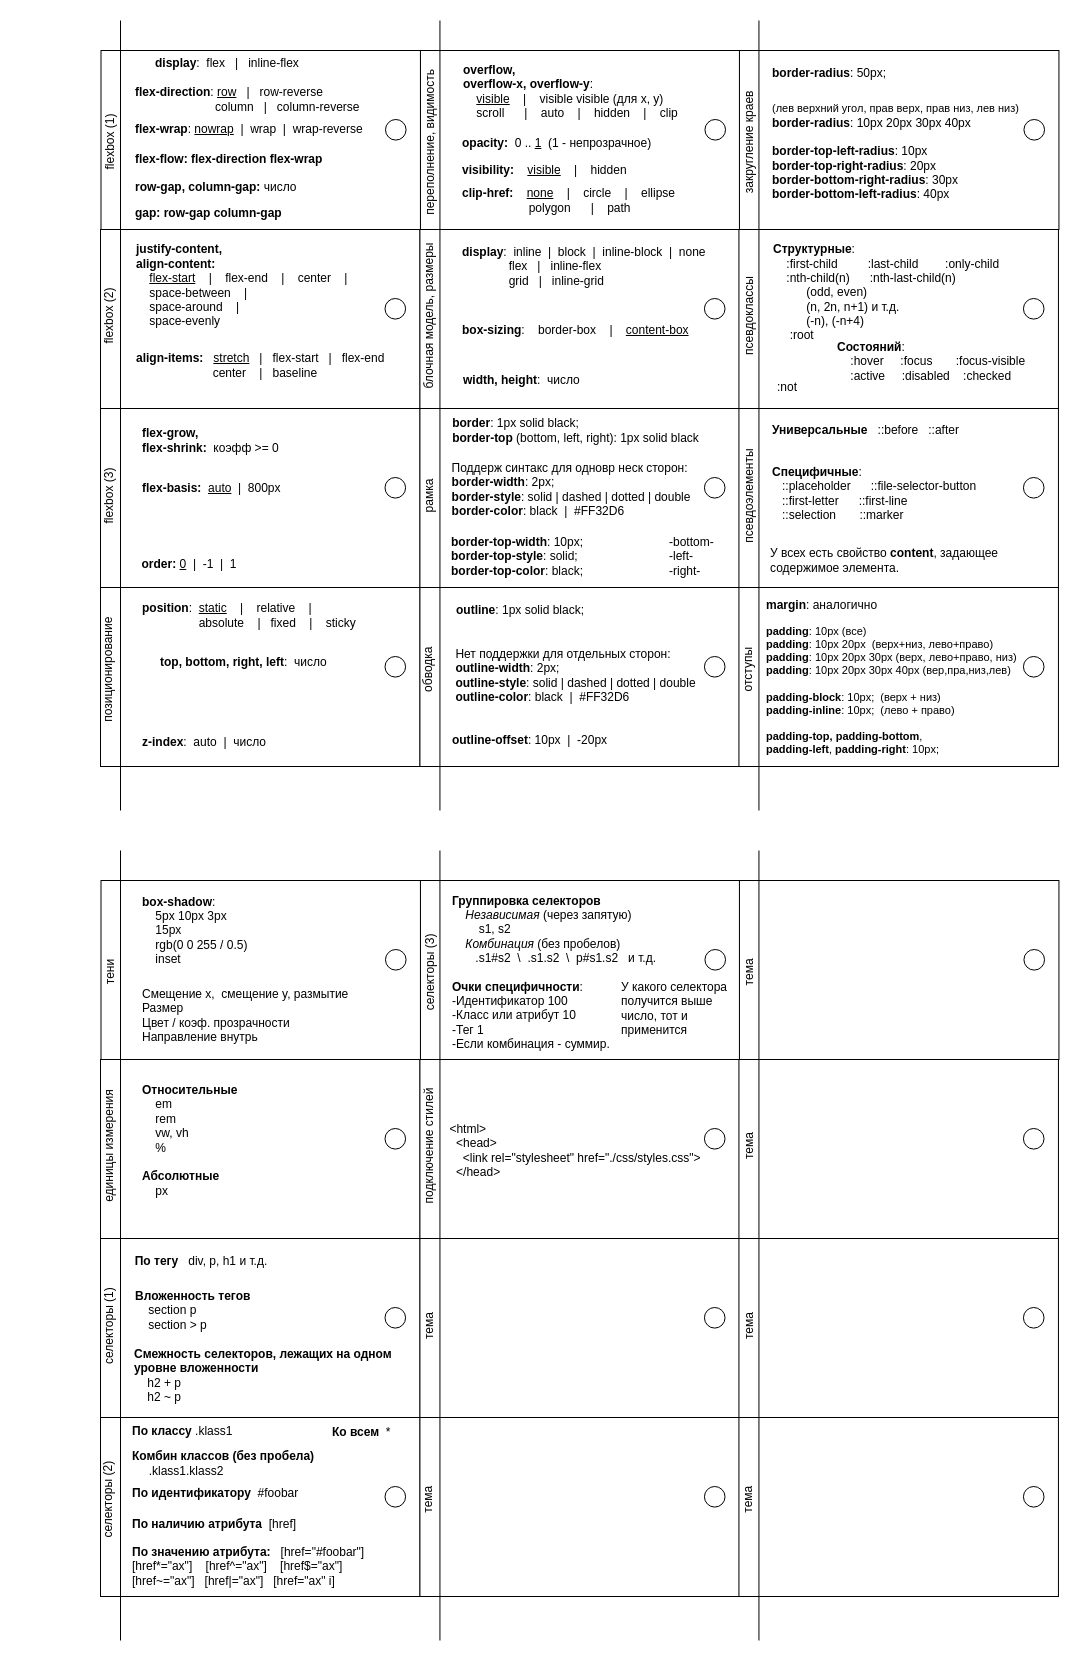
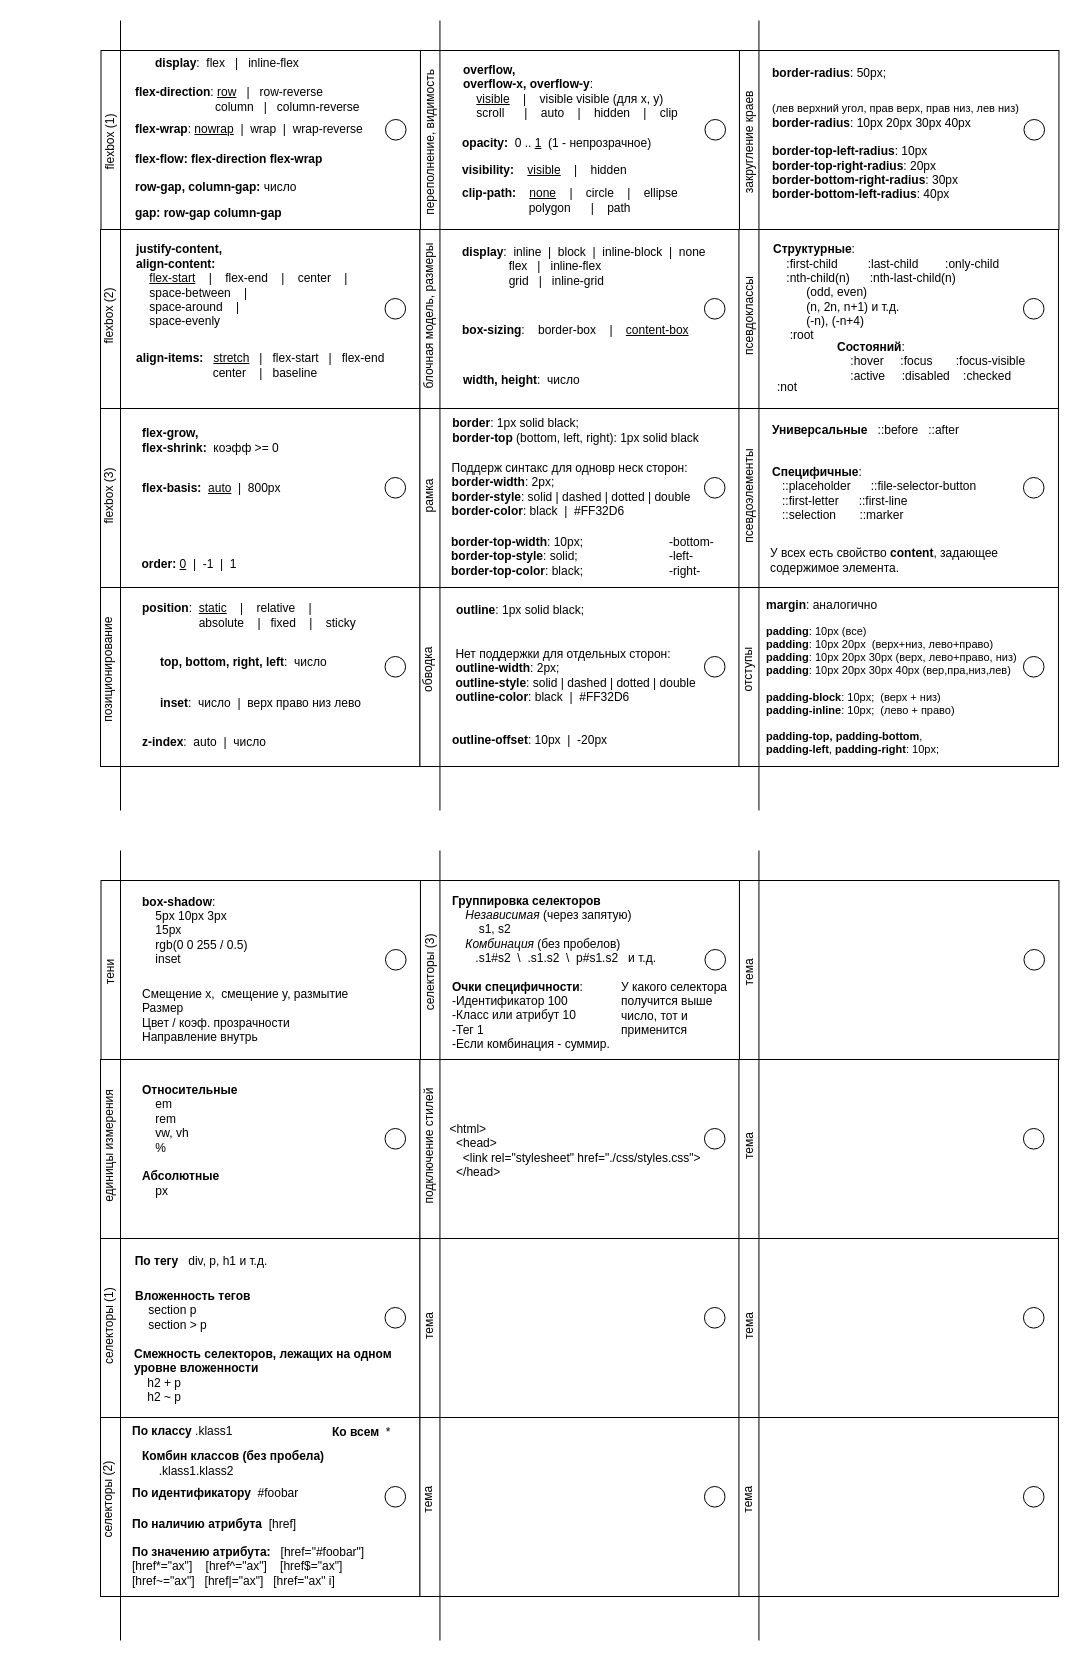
node "clip-href: none | circle | ellipse polygon | path": label "clip-href: none | circle | ellipse polygon | path" -> "clip-path: none | circle | ellipse polygon | path"
node "inset: число | верх право низ лево": added
node "Комбин классов (без пробела) .klass1.klass2": moved (257, 1464) -> (267, 1464)
